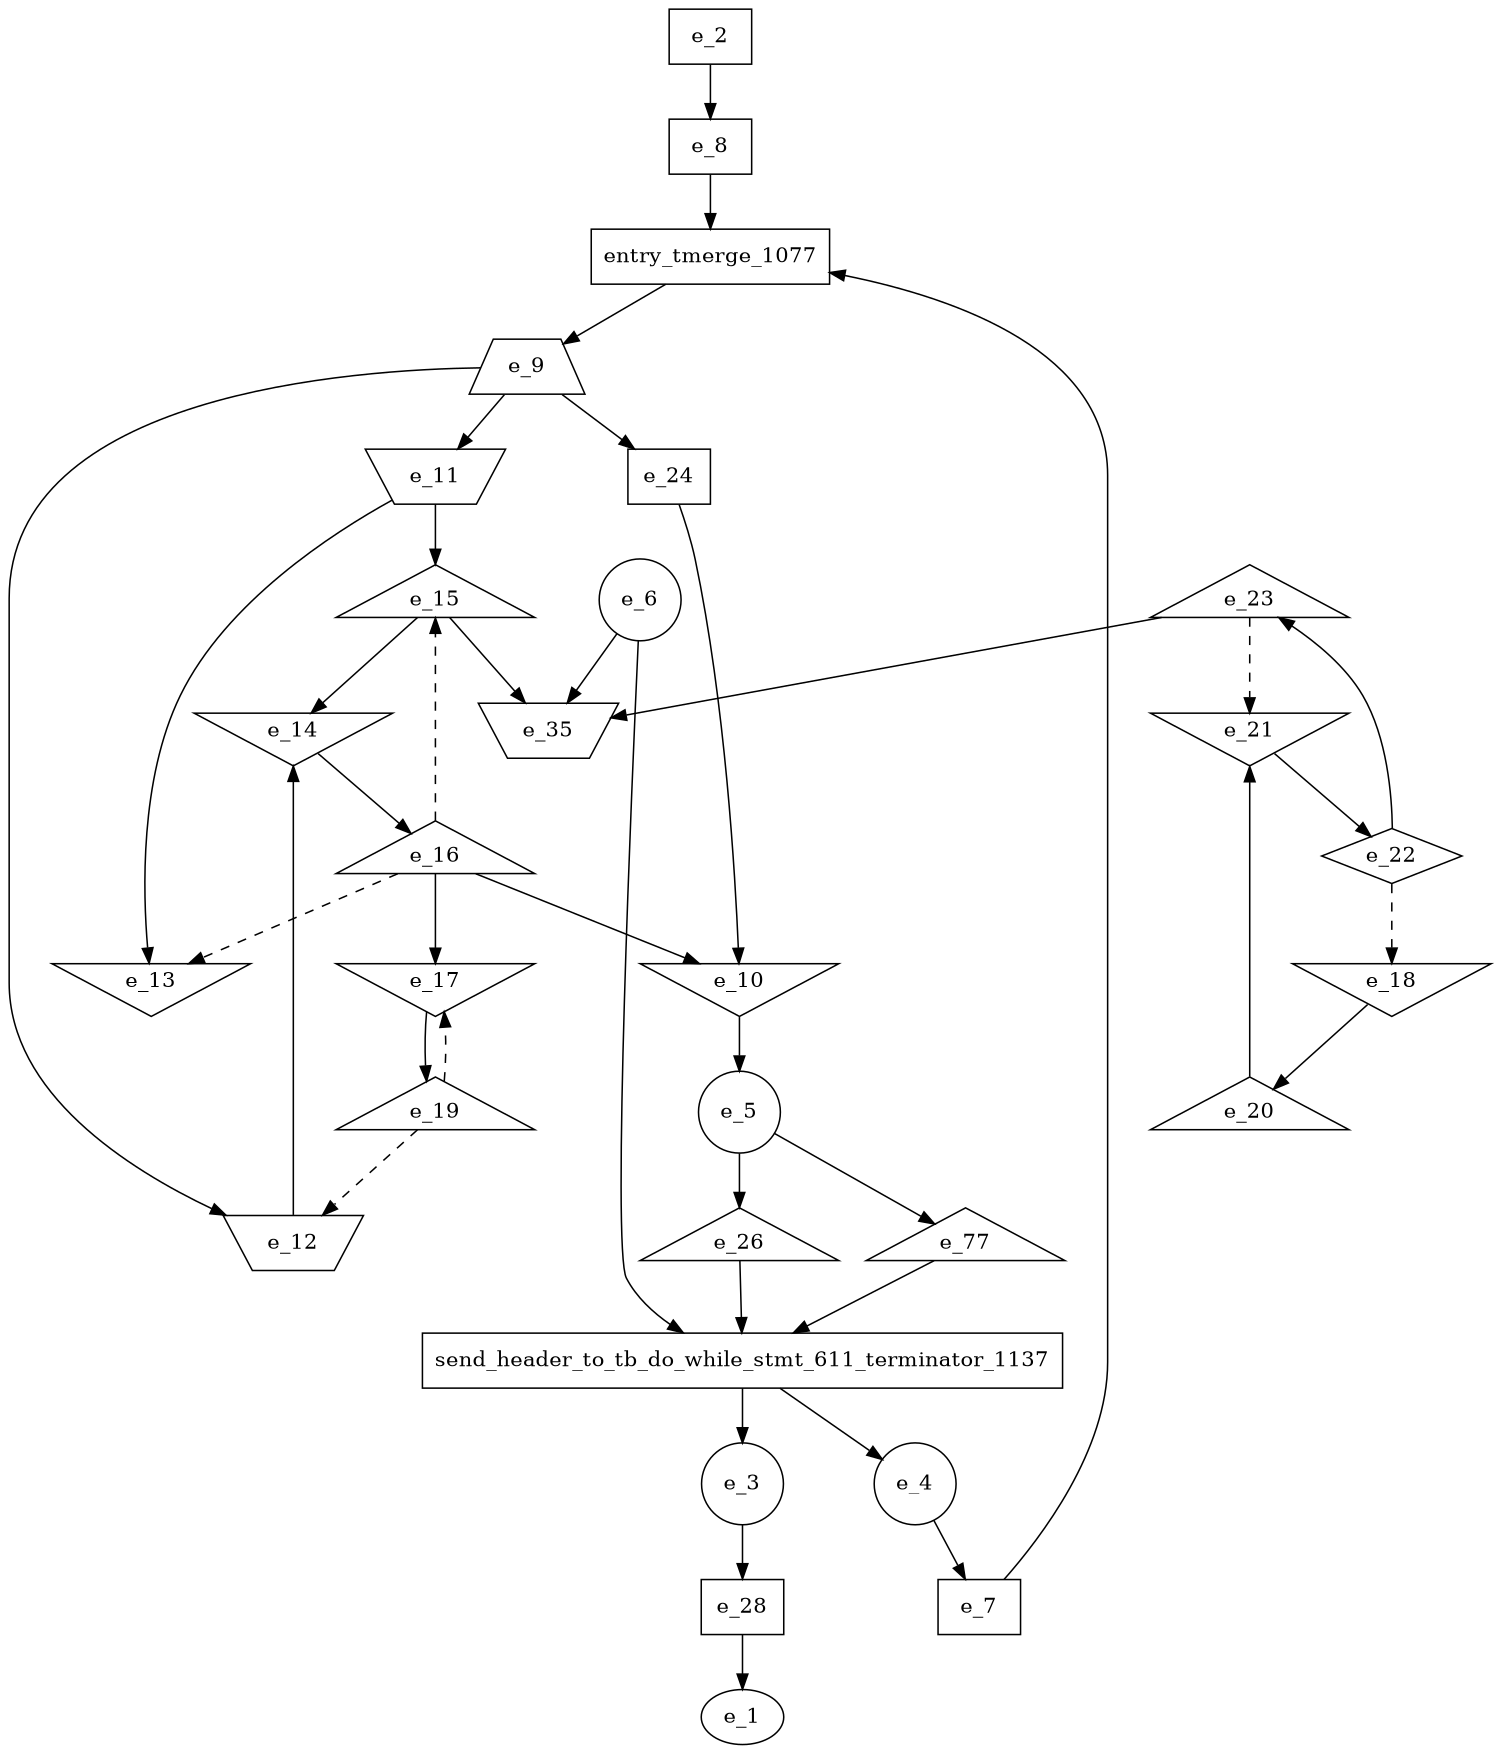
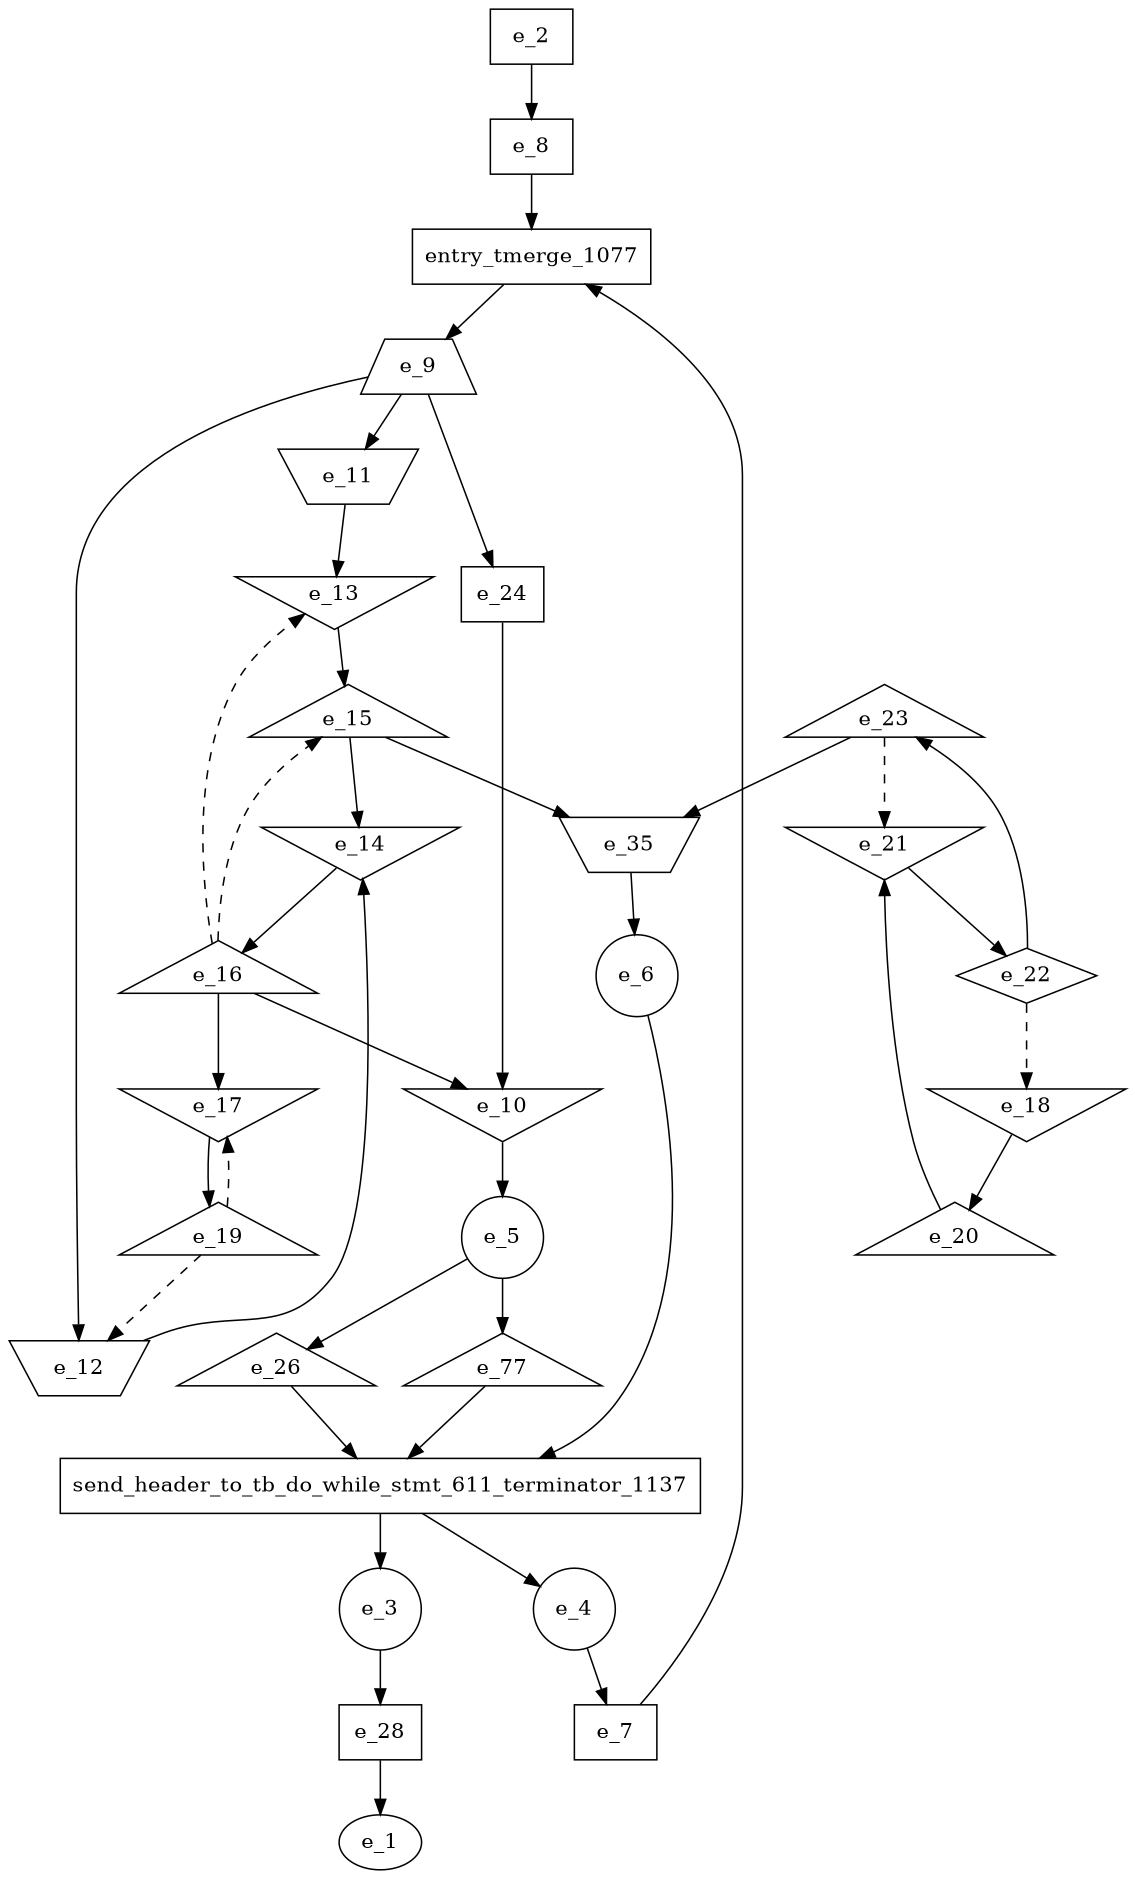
edge "e_11" -> "e_15": now "e_13" -> "e_15"
edge "e_6" -> "e_35": reversed
